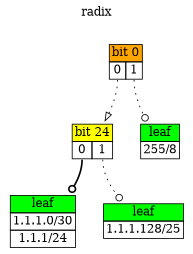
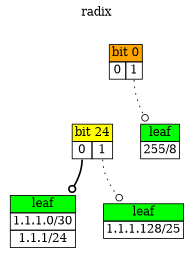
edge "bit 0" -> "bit 24": removed
